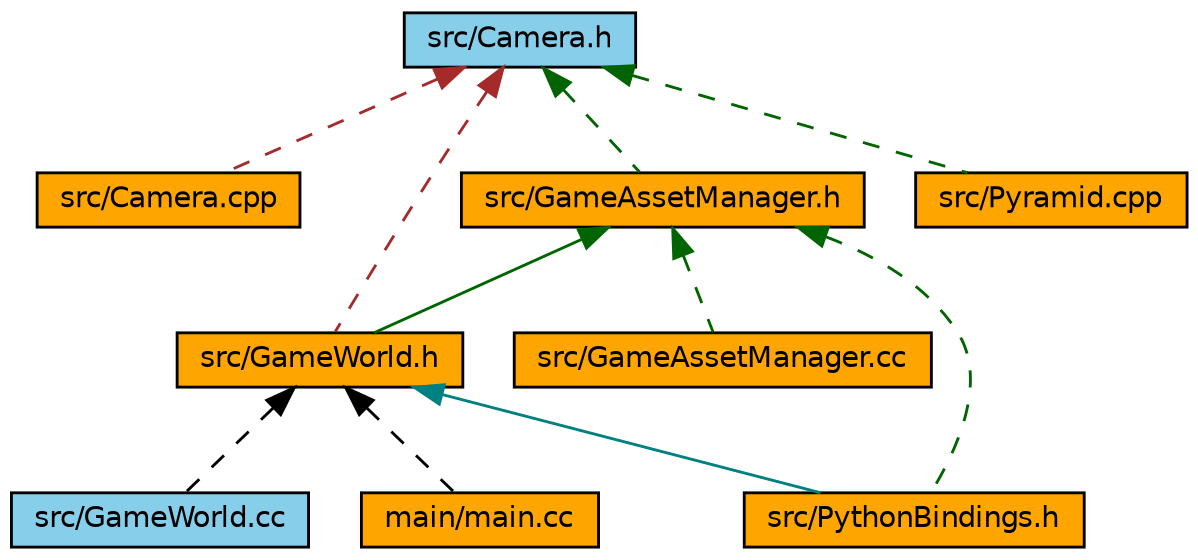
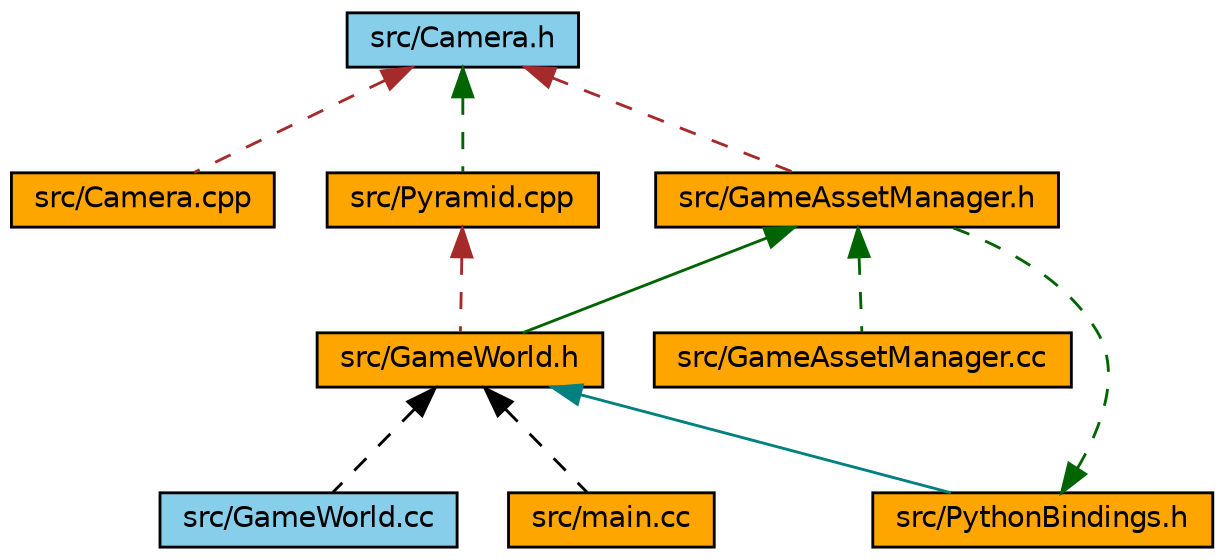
edge "src/GameAssetManager.h" -> "src/Camera.h": color darkgreen -> brown
edge "src/GameWorld.h" -> "src/Camera.h": now "src/GameWorld.h" -> "src/Pyramid.cpp"
edge "src/PythonBindings.h" -> "src/GameAssetManager.h": reversed
node "main/main.cc": label "main/main.cc" -> "src/main.cc"
